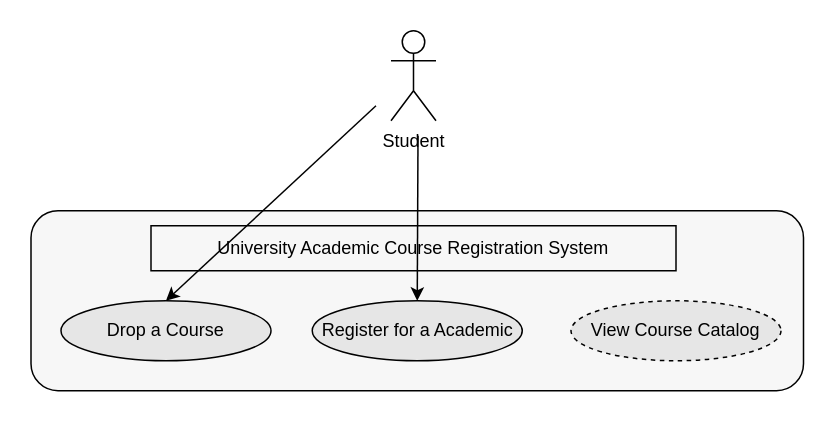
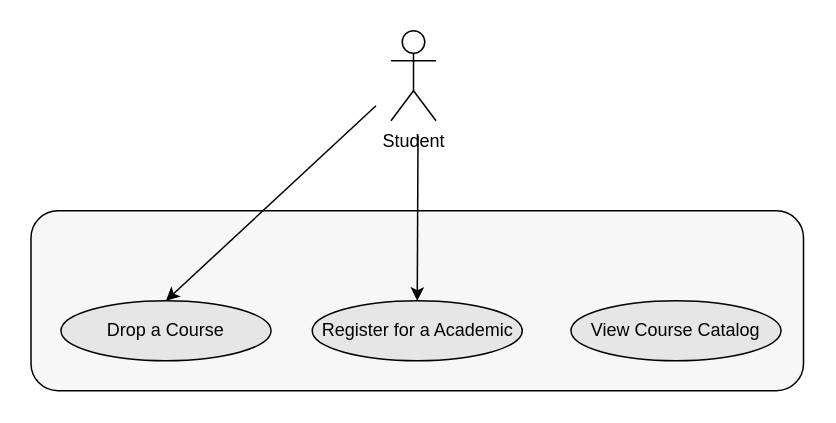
node "University Academic Course Registration System": removed
node "View Course Catalog": style dashed -> solid
